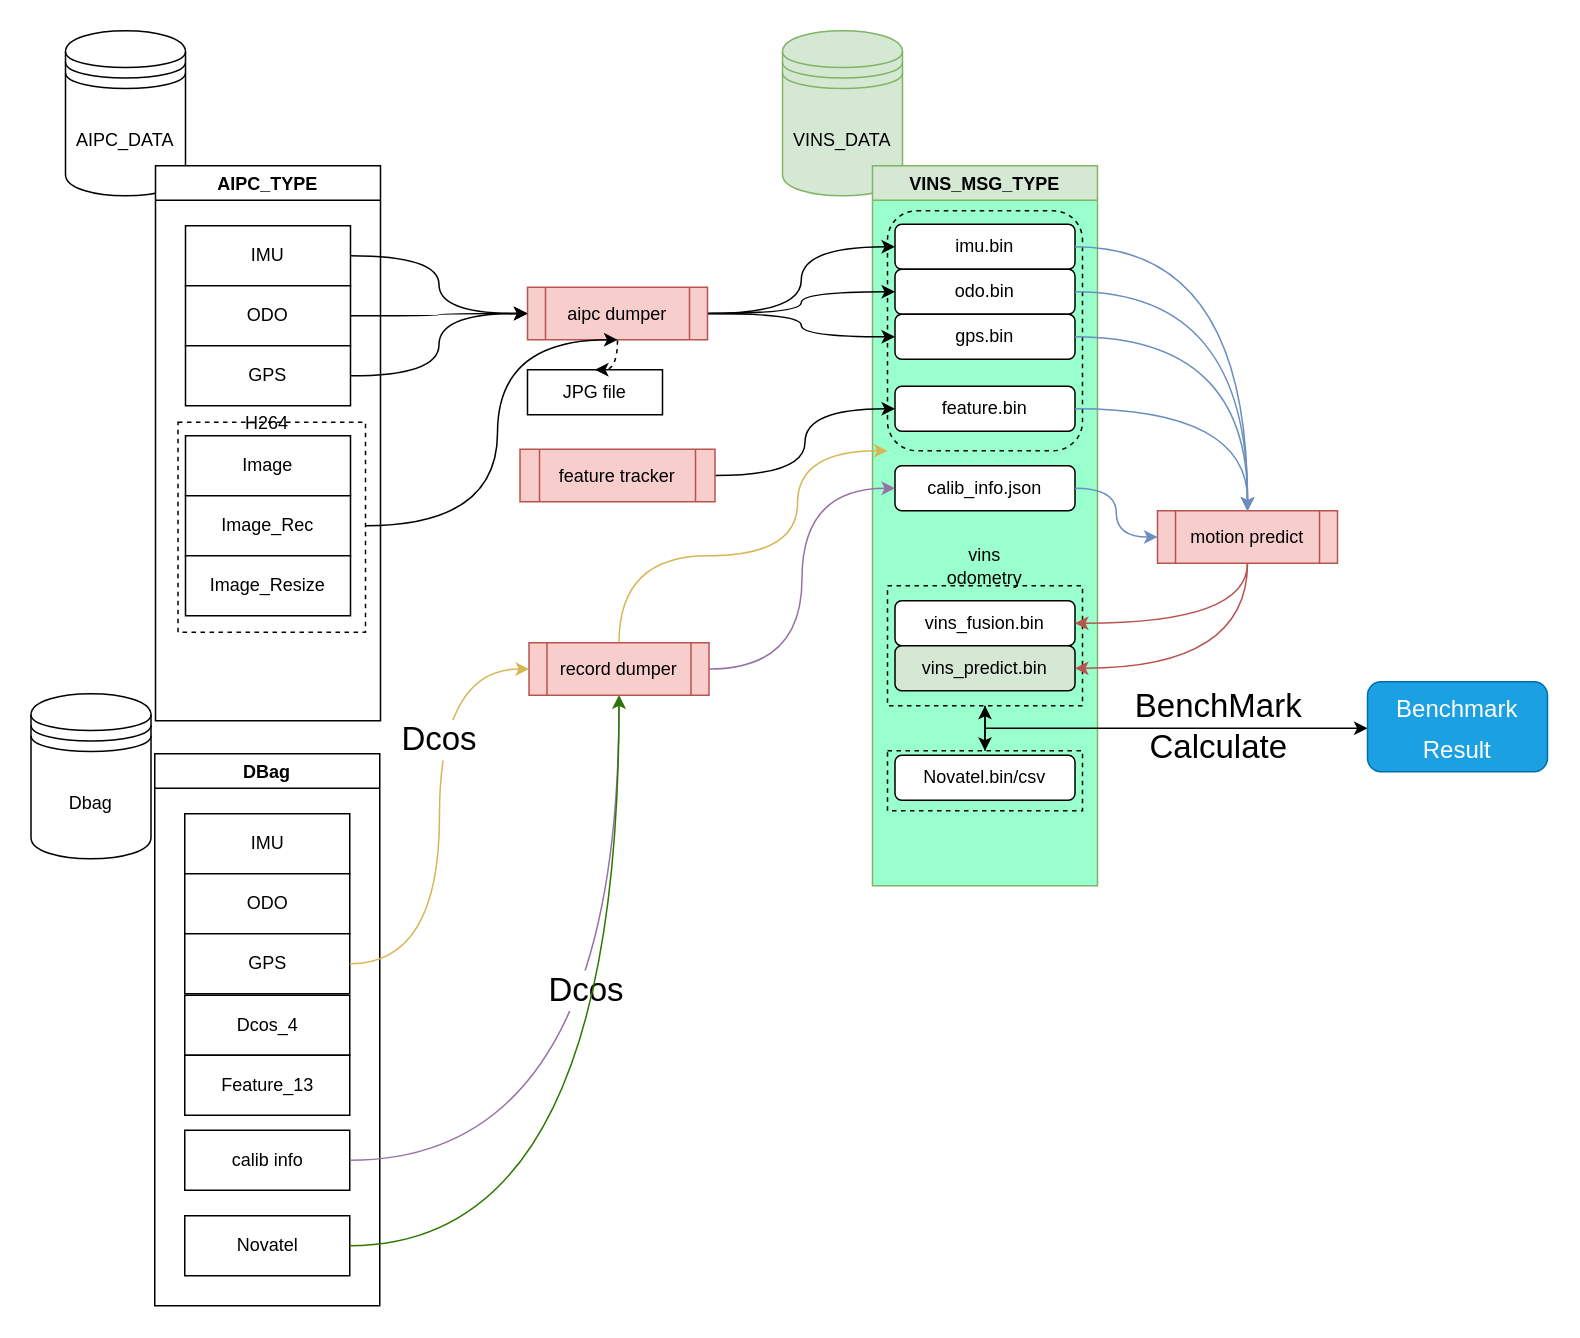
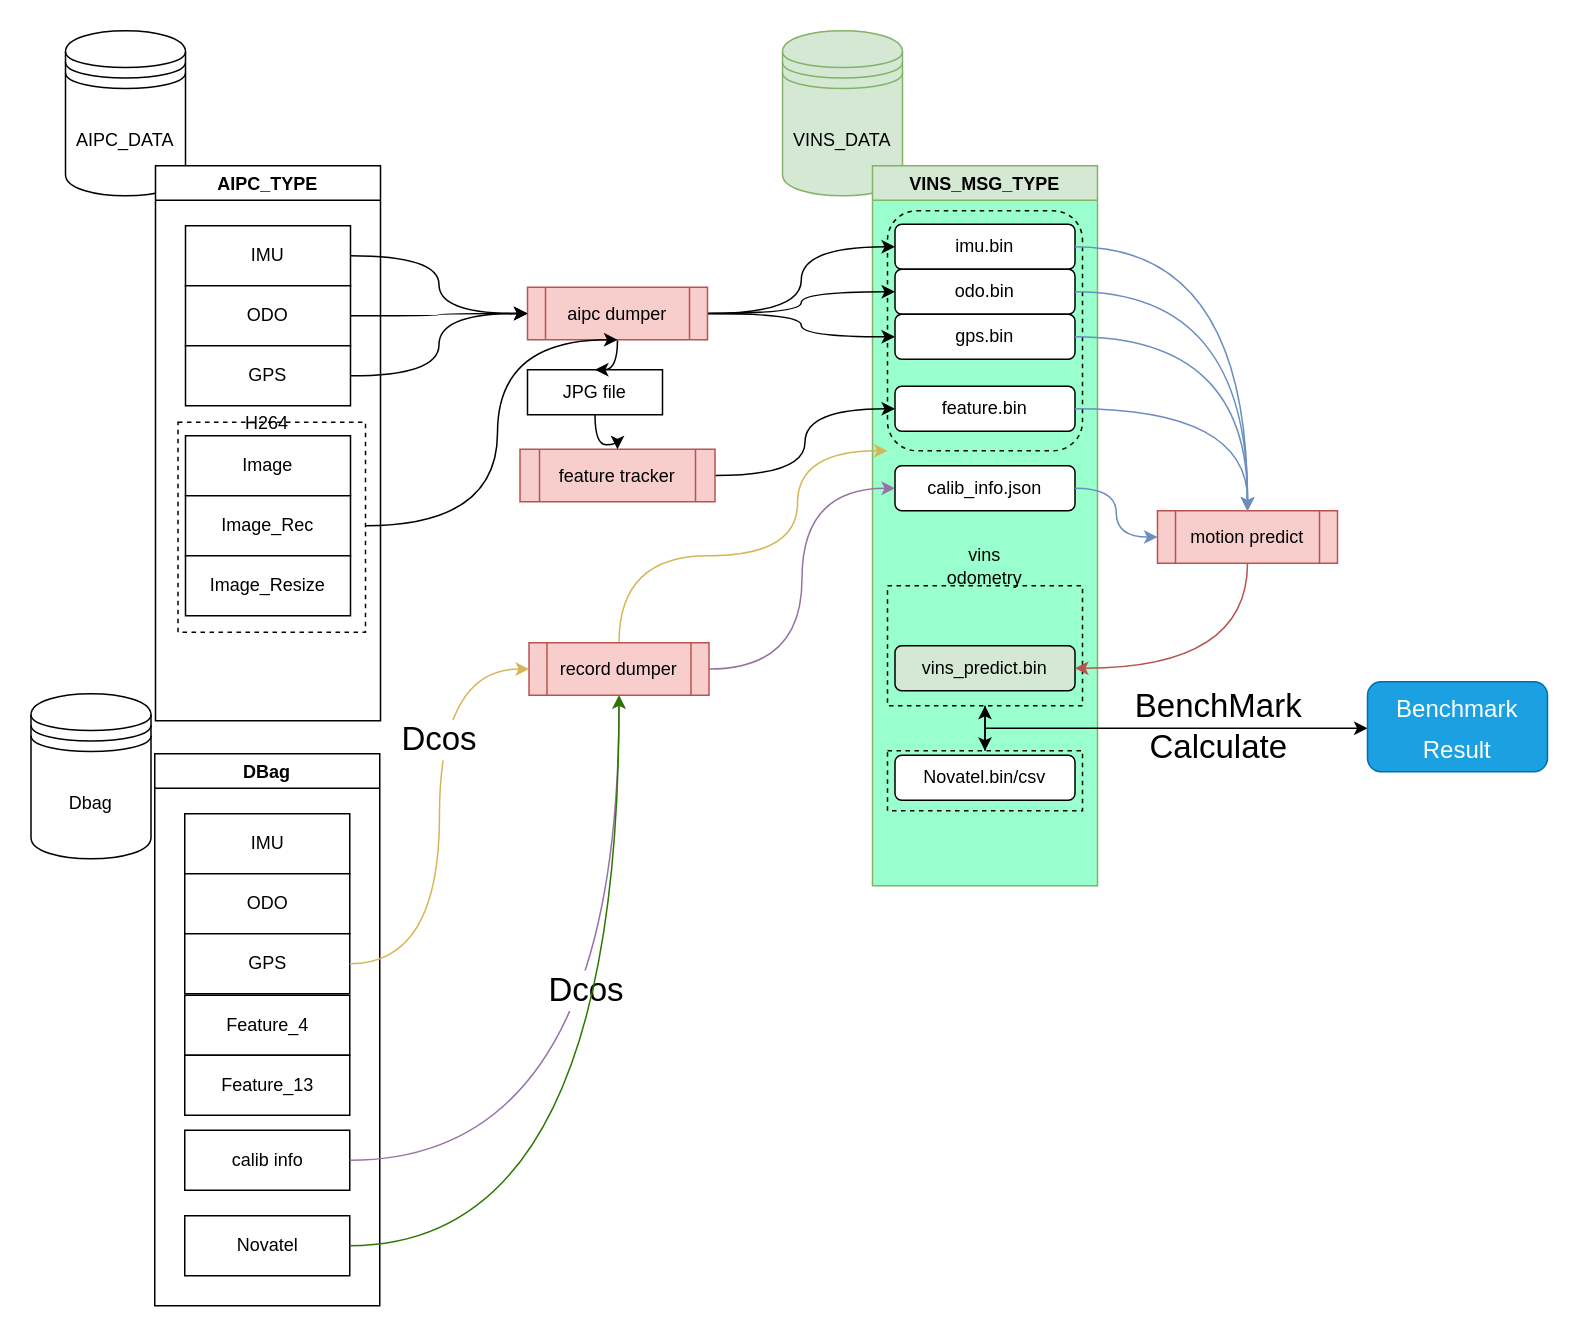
edge "aipc dumper" -> "JPG file": style dashed -> solid
edge "JPG file" -> "feature tracker": added
edge "motion predict" -> "vins_fusion.bin": removed
node "vins_fusion.bin": removed
node "Dcos_4": label "Dcos_4" -> "Feature_4"
